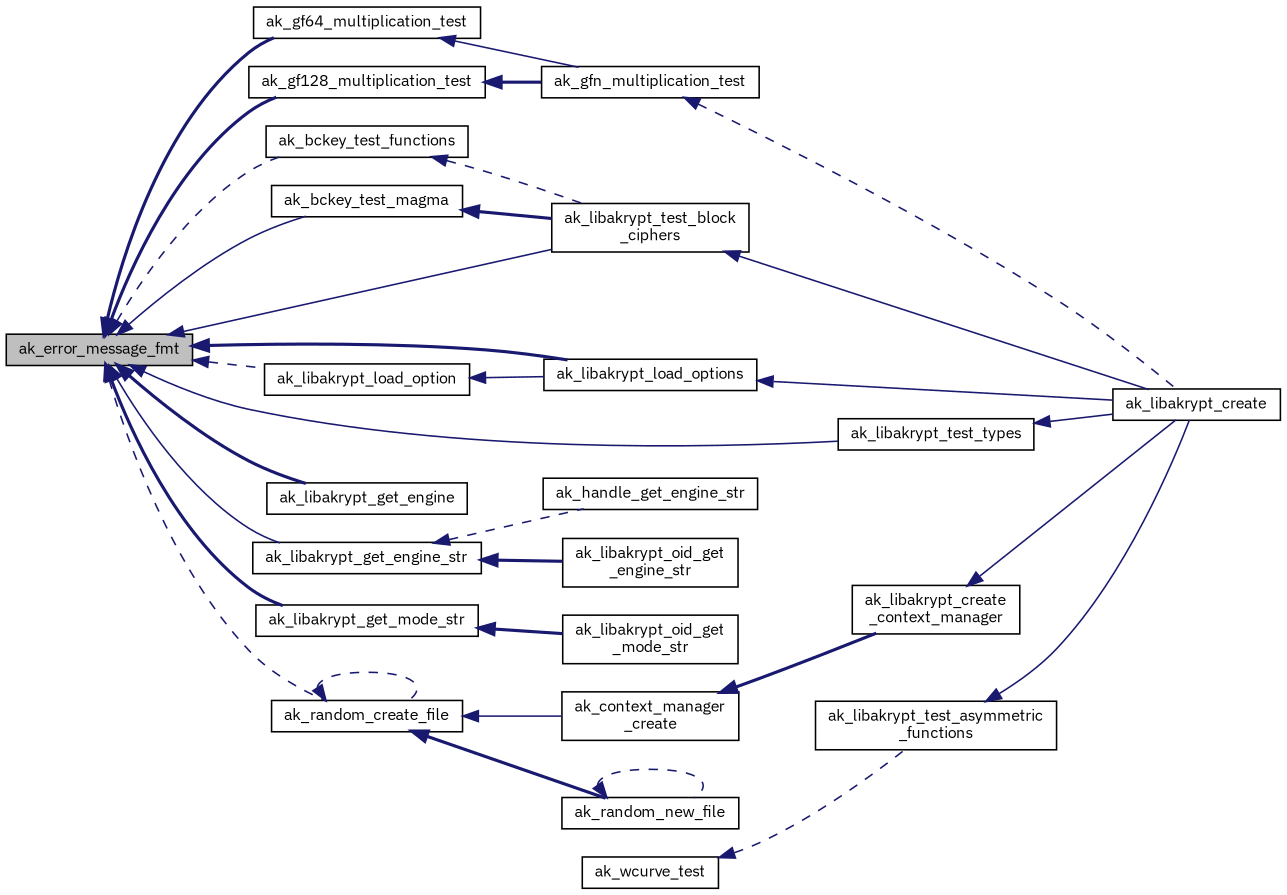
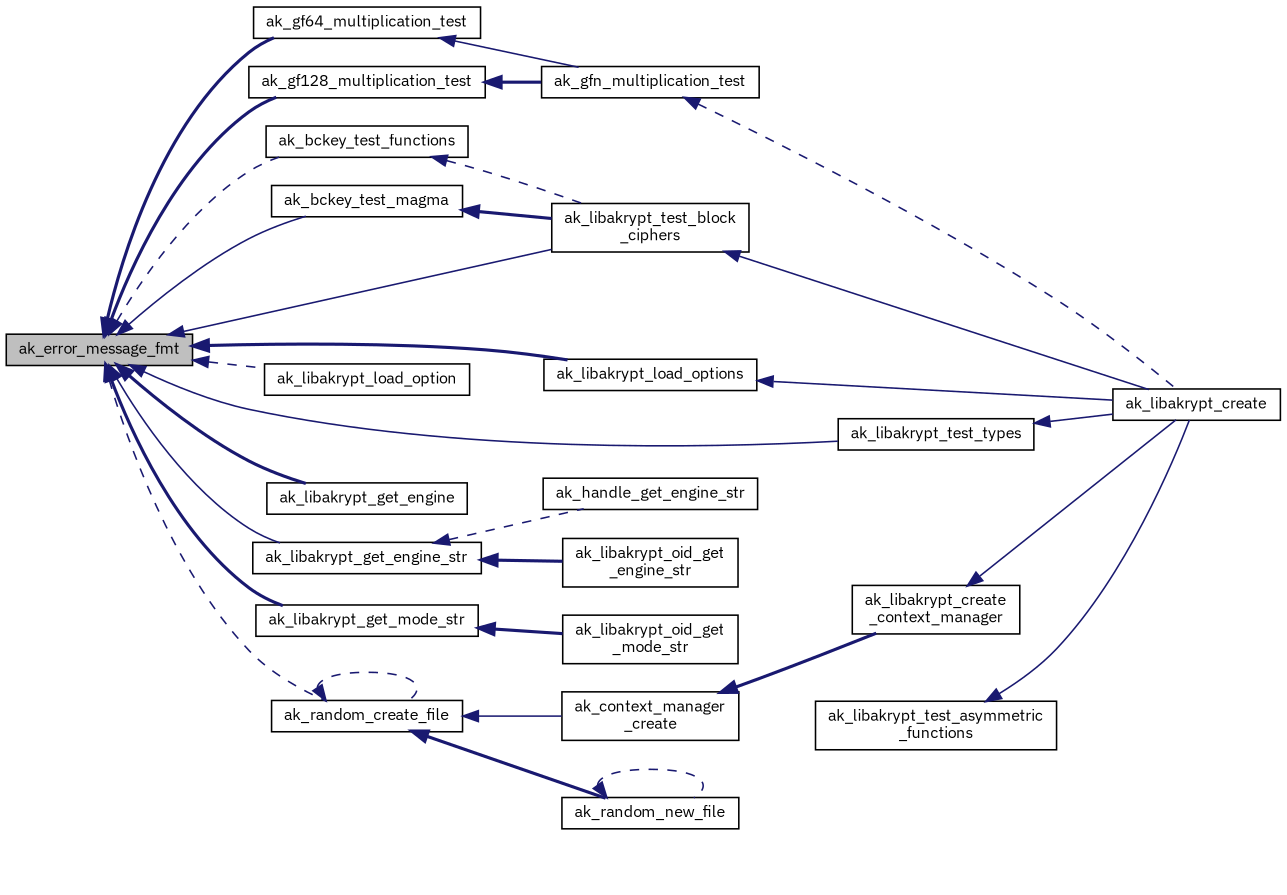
edge "ak_libakrypt_load_options" -> "ak_libakrypt_load_option": removed
node "ak_wcurve_test": removed
